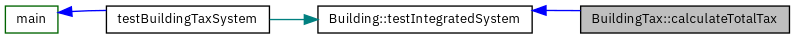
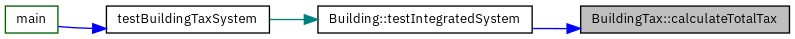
edge "BuildingTax::calculateTotalTax" -> "Building::testIntegratedSystem": reversed
edge "testBuildingTaxSystem" -> "main": reversed
